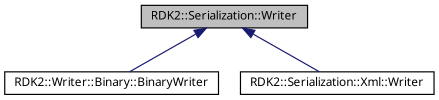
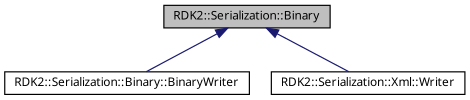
node "RDK2::Serialization::Writer": label "RDK2::Serialization::Writer" -> "RDK2::Serialization::Binary"
node "RDK2::Writer::Binary::BinaryWriter": label "RDK2::Writer::Binary::BinaryWriter" -> "RDK2::Serialization::Binary::BinaryWriter"
